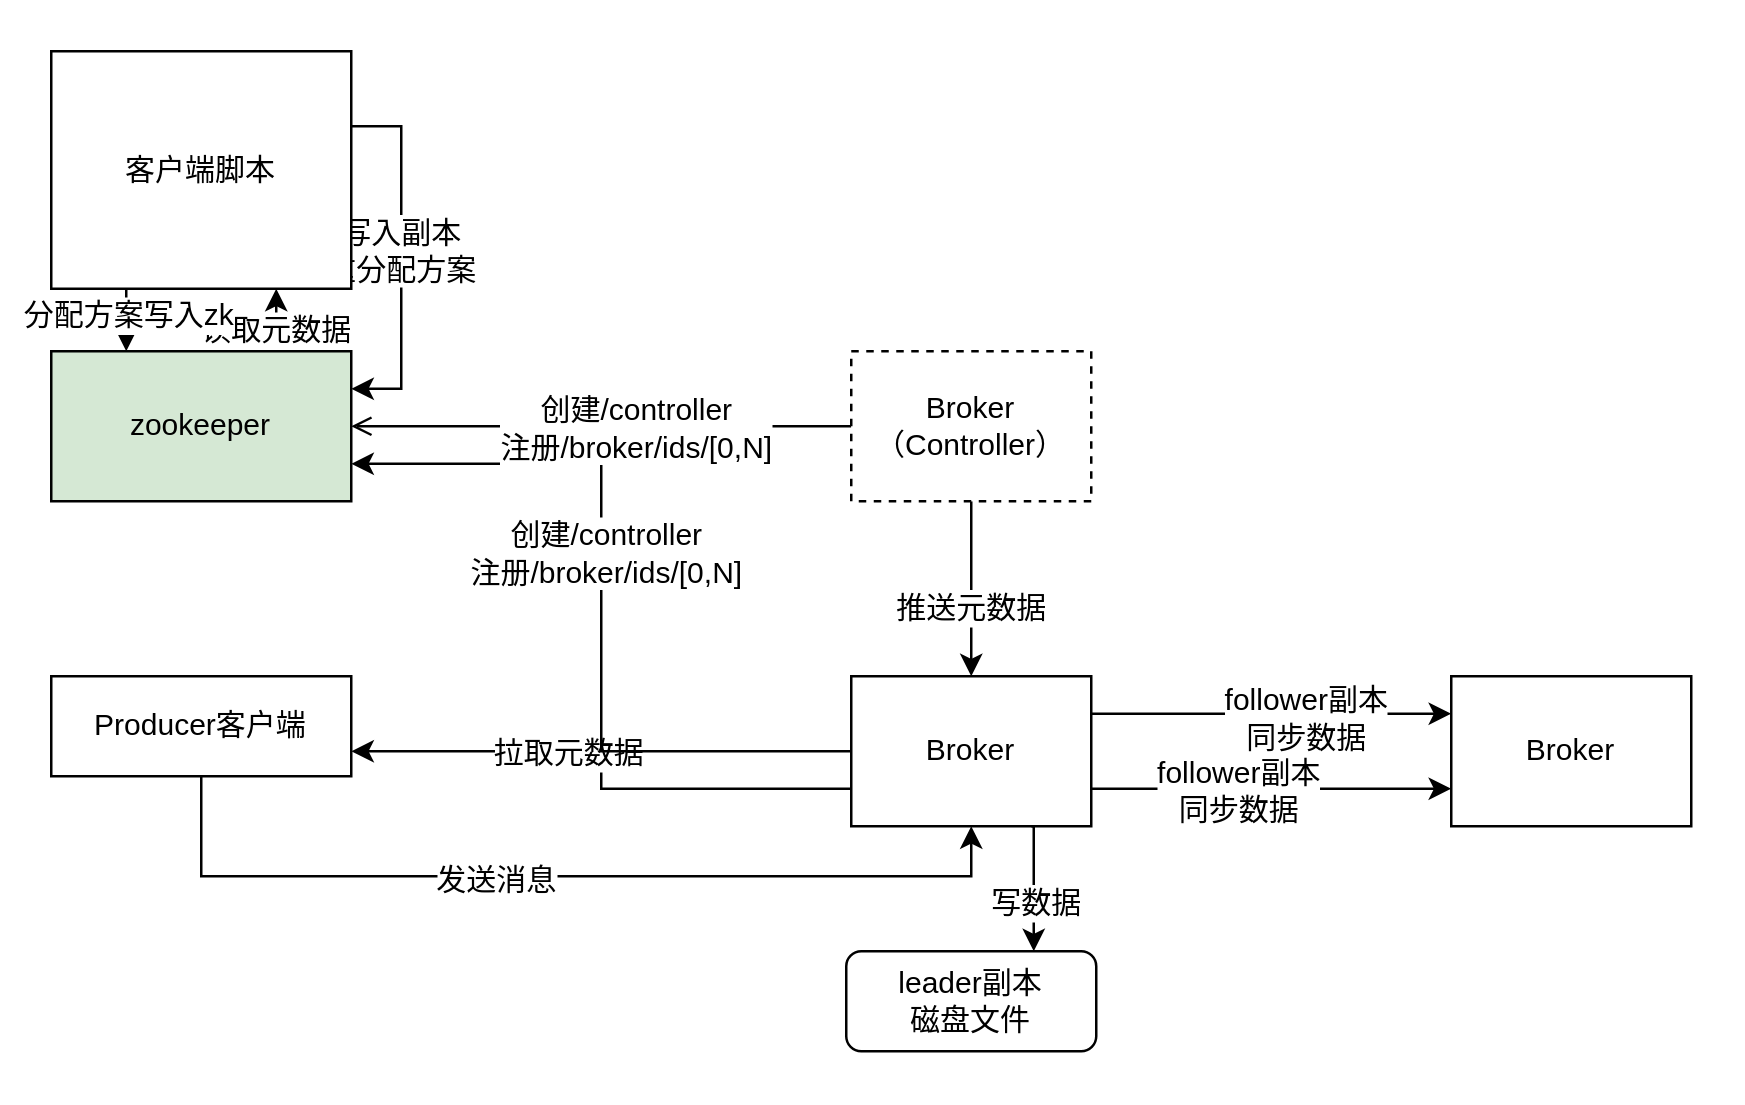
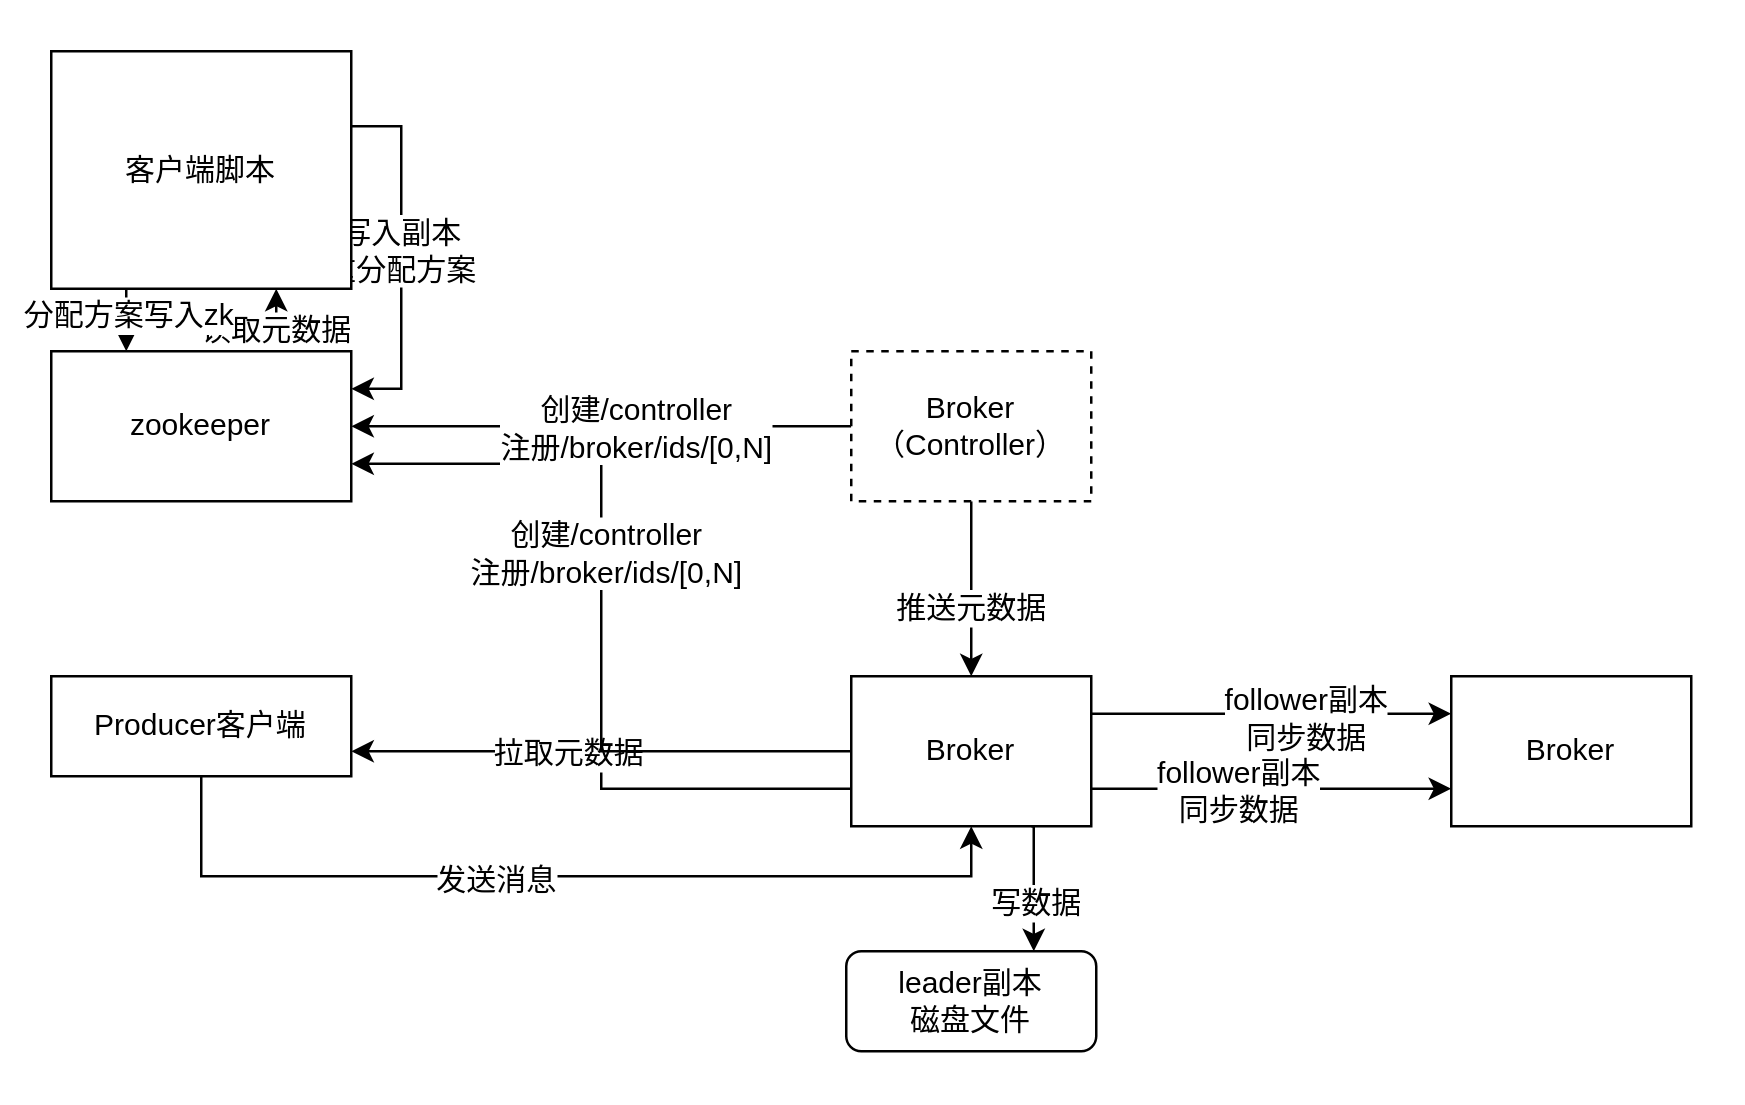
node "zookeeper": fillcolor #d5e8d4 -> #ffffff
edge "Broker （Controller）" -> "zookeeper": arrowhead open -> classic
